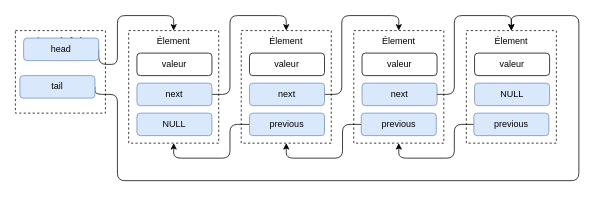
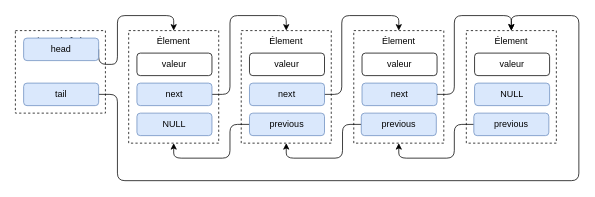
node "tail": moved (57, 87) -> (61, 94)
